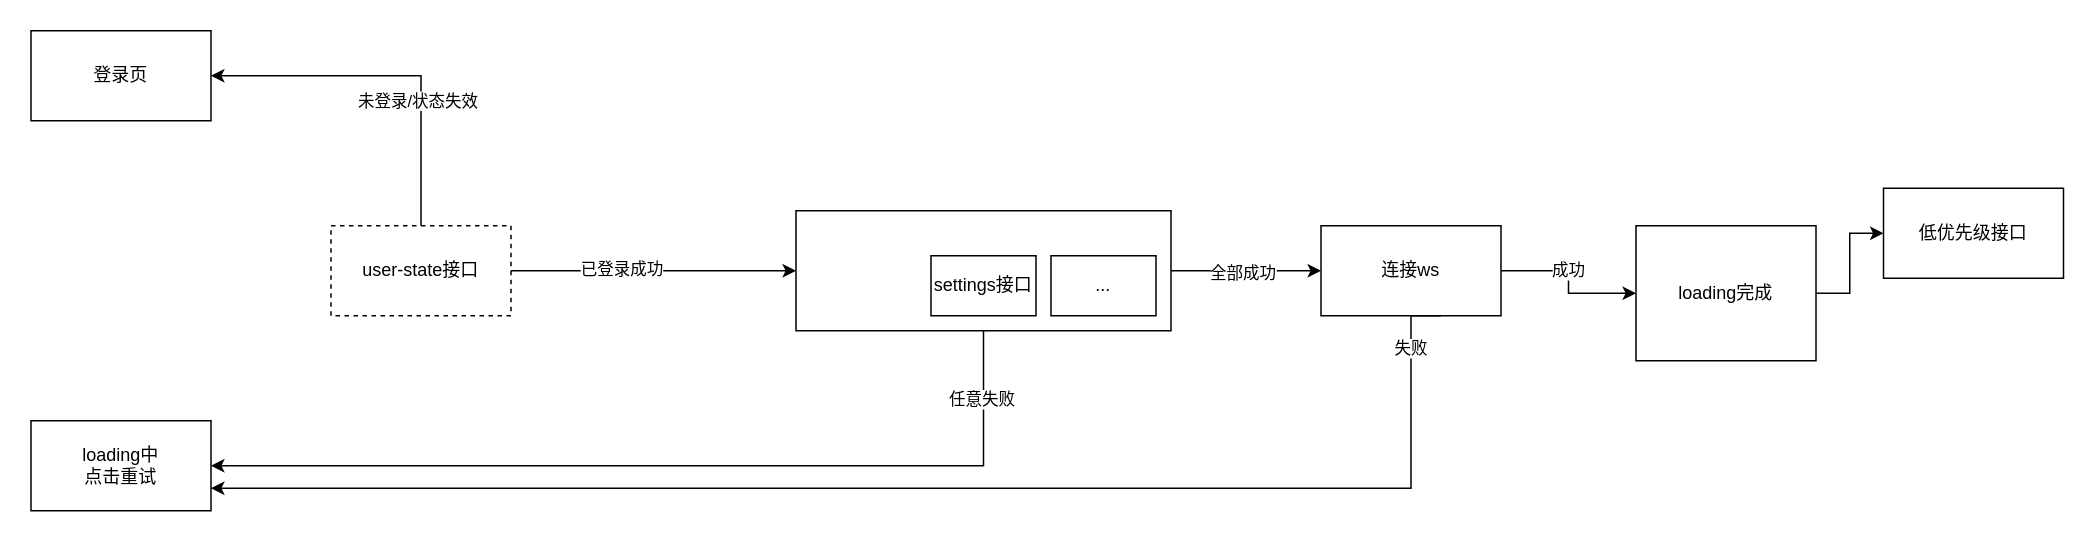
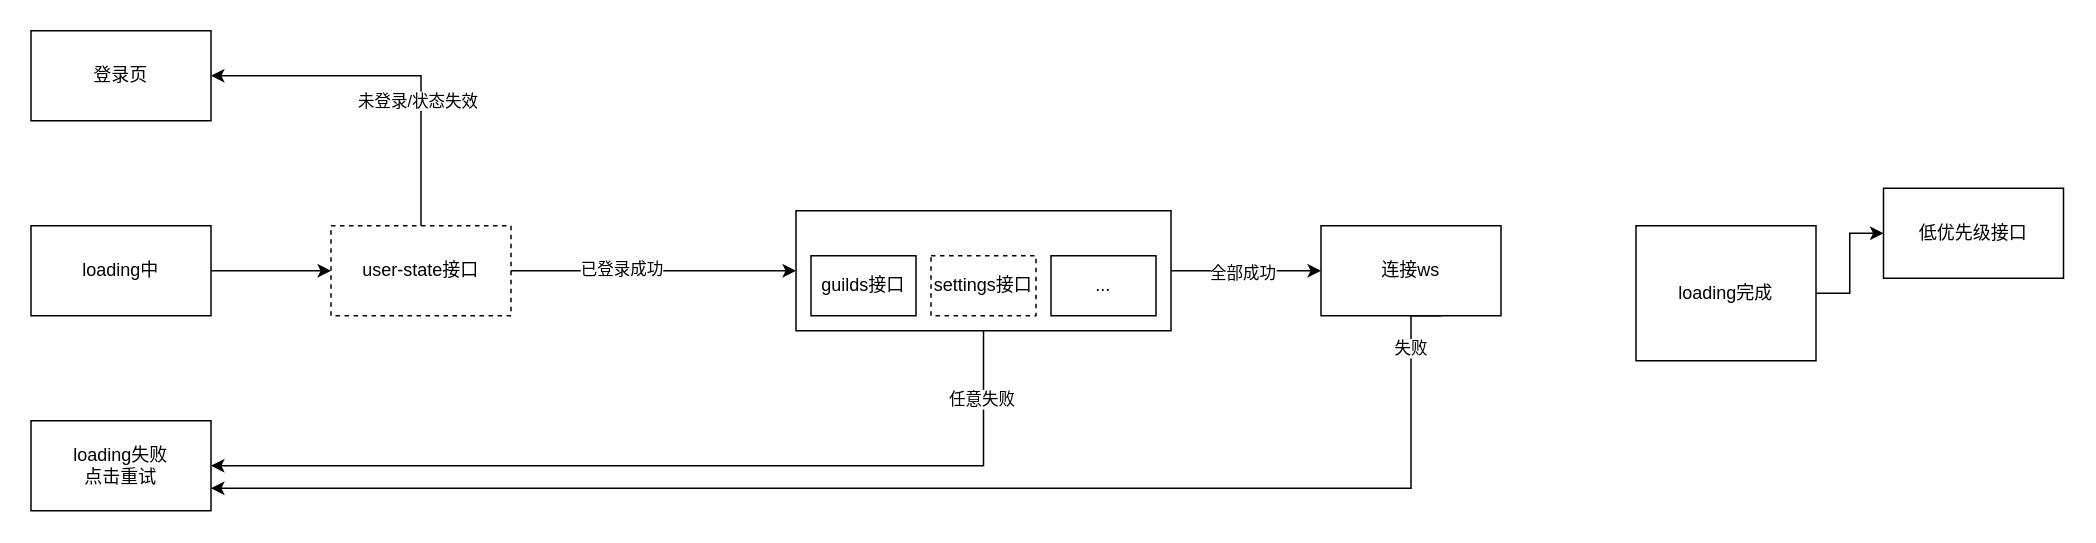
node "loading中": added
edge "loading中" -> "user-state接口": added
edge "连接ws" -> "loading完成": removed, label "成功"
node "guilds接口": added
node "settings接口": style solid -> dashed
node "loading中 点击重试": label "loading中 点击重试" -> "loading失败 点击重试"
